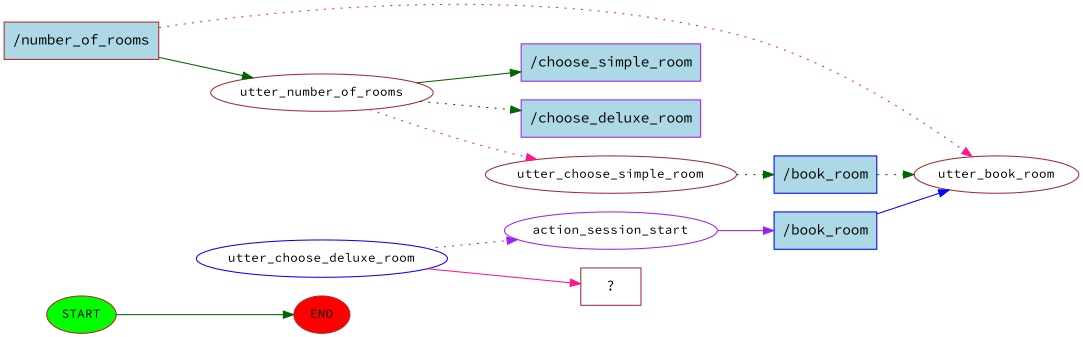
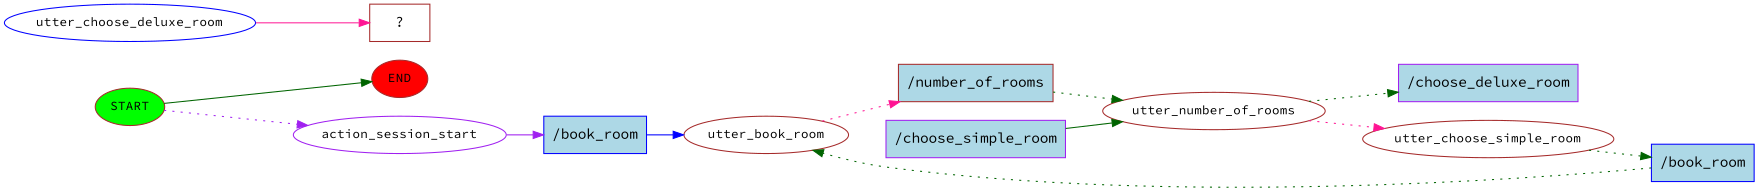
edge "/number_of_rooms" -> "utter_book_room": reversed
edge "/number_of_rooms" -> "utter_number_of_rooms": style solid -> dotted
edge "utter_number_of_rooms" -> "/choose_simple_room": reversed
edge "utter_choose_deluxe_room" -> "action_session_start": now "START" -> "action_session_start"
